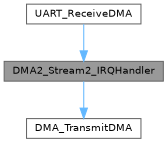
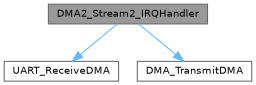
edge "UART_ReceiveDMA" -> "DMA2_Stream2_IRQHandler": reversed
